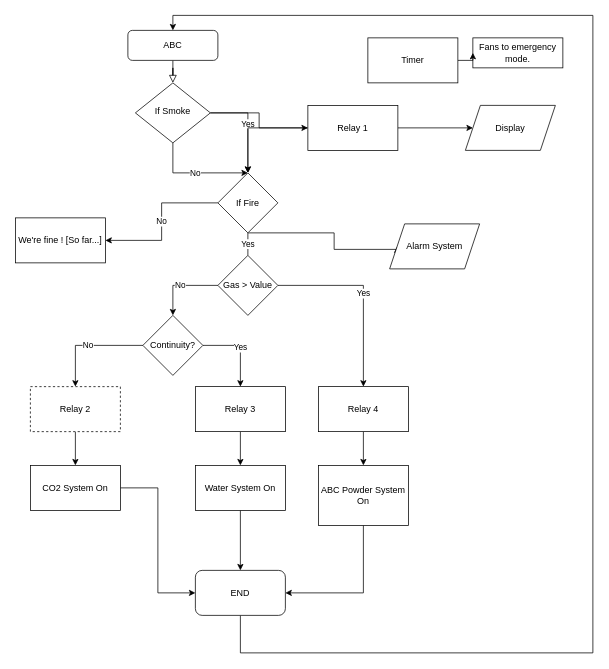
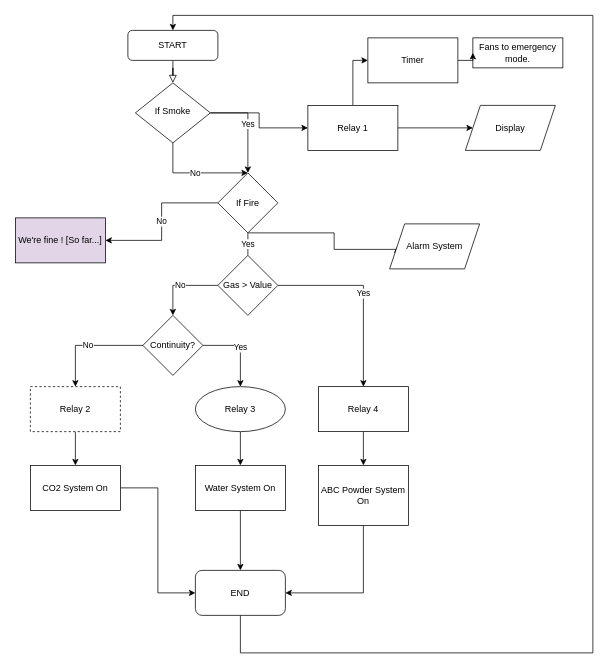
node "ABC": label "ABC" -> "START"
edge "Relay 1" -> "If Fire": now "Relay 1" -> "Timer"
node "We're fine ! [So far...]": fillcolor #ffffff -> #e1d5e7
node "Relay 3": shape rectangle -> ellipse
